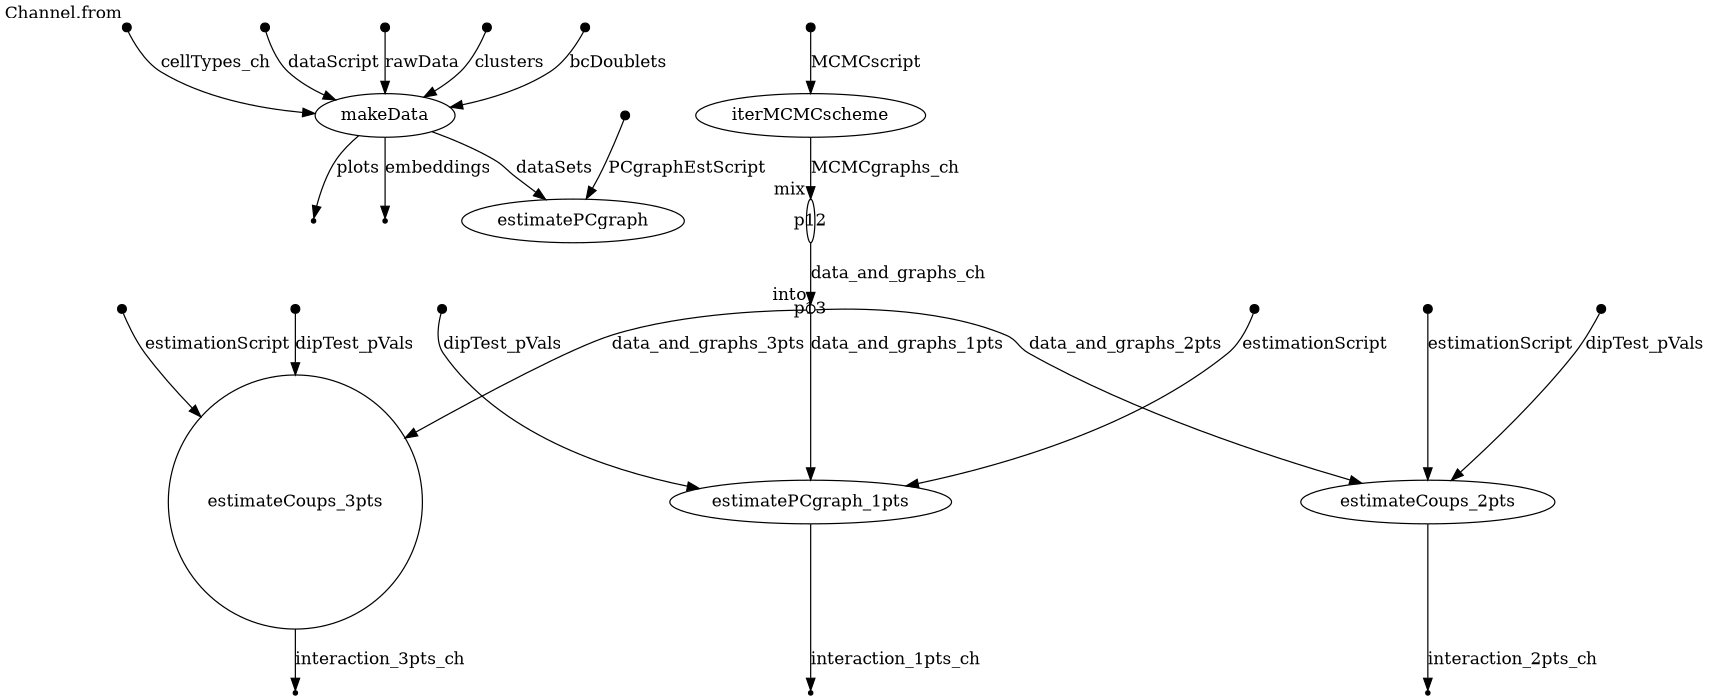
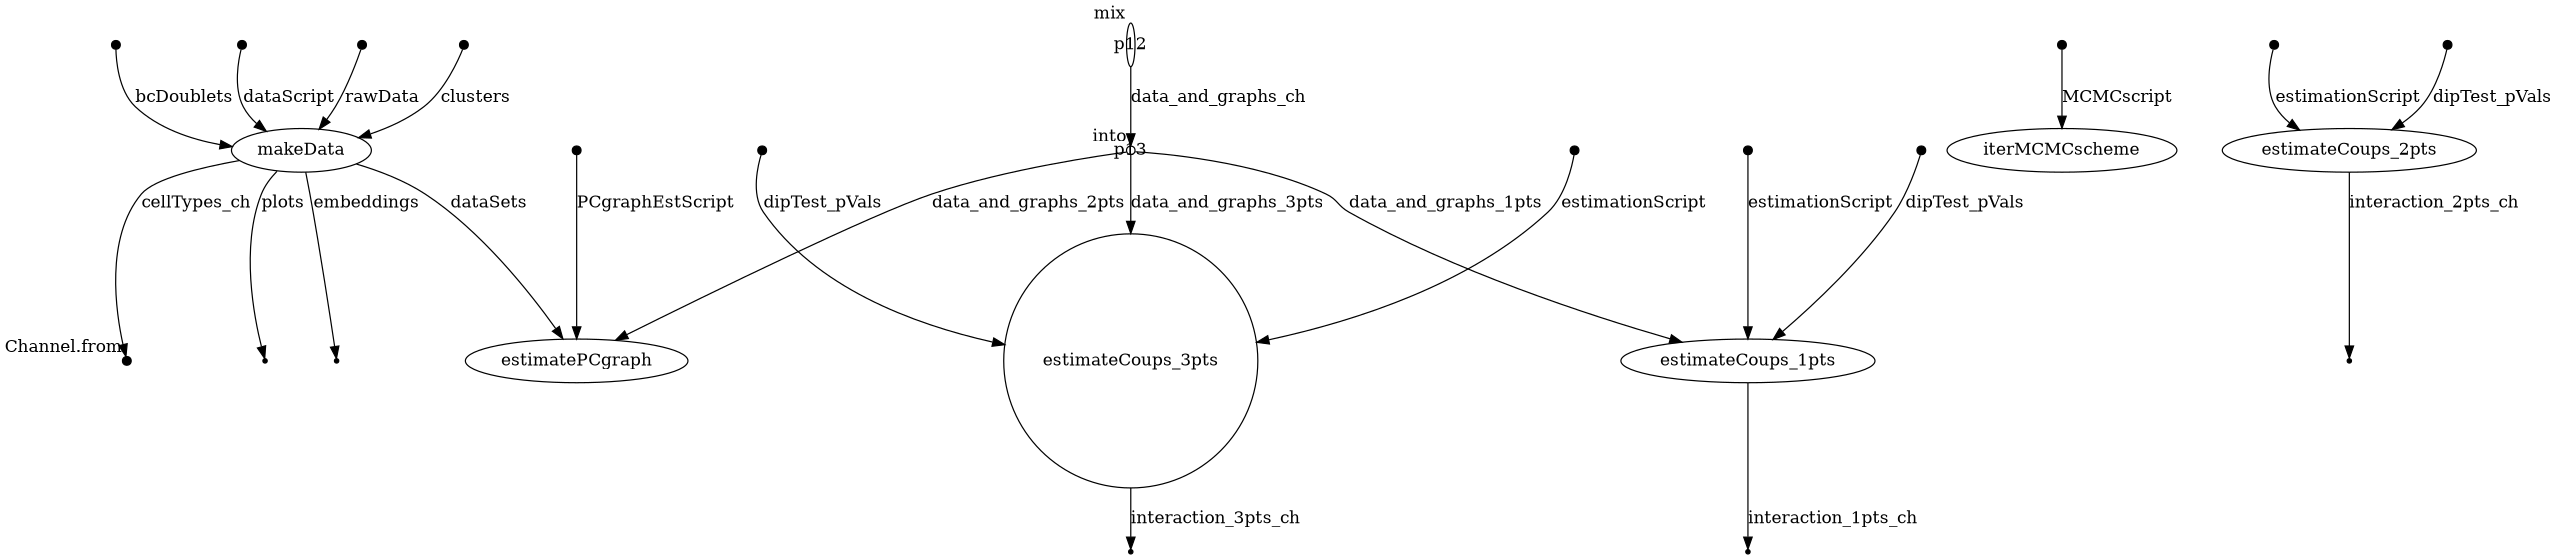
edge "Channel.from" -> "makeData": reversed
edge "iterMCMCscheme" -> "p12 mix": removed, label "MCMCgraphs_ch"
edge "p13 into" -> "estimateCoups_2pts": now "p13 into" -> "estimatePCgraph"
node "estimatePCgraph_1pts": label "estimatePCgraph_1pts" -> "estimateCoups_1pts"
